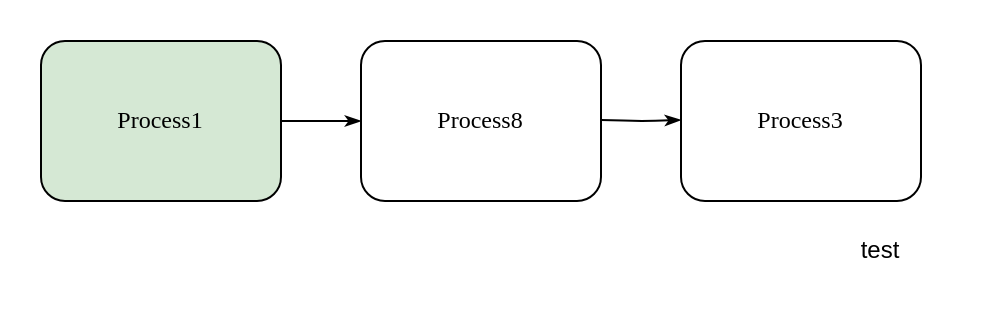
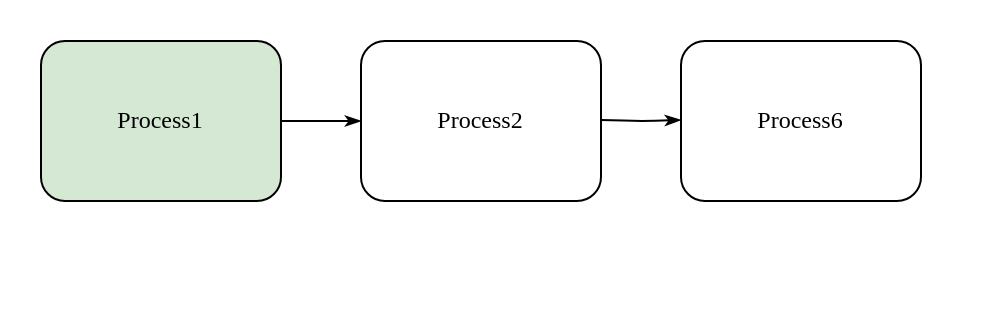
node "Process8": label "Process8" -> "Process2"
node "Process3": label "Process3" -> "Process6"
node "test": removed
